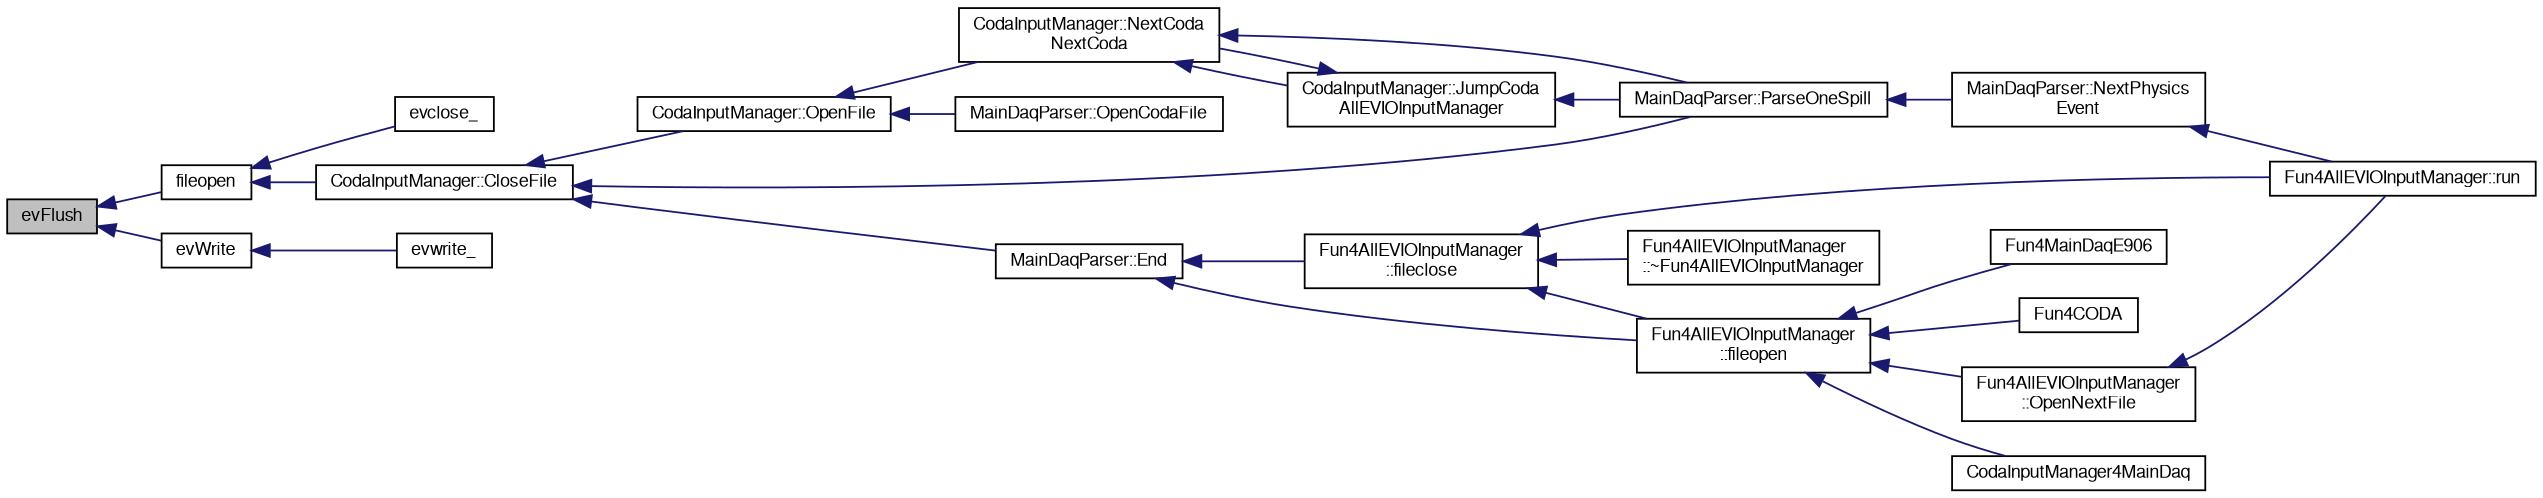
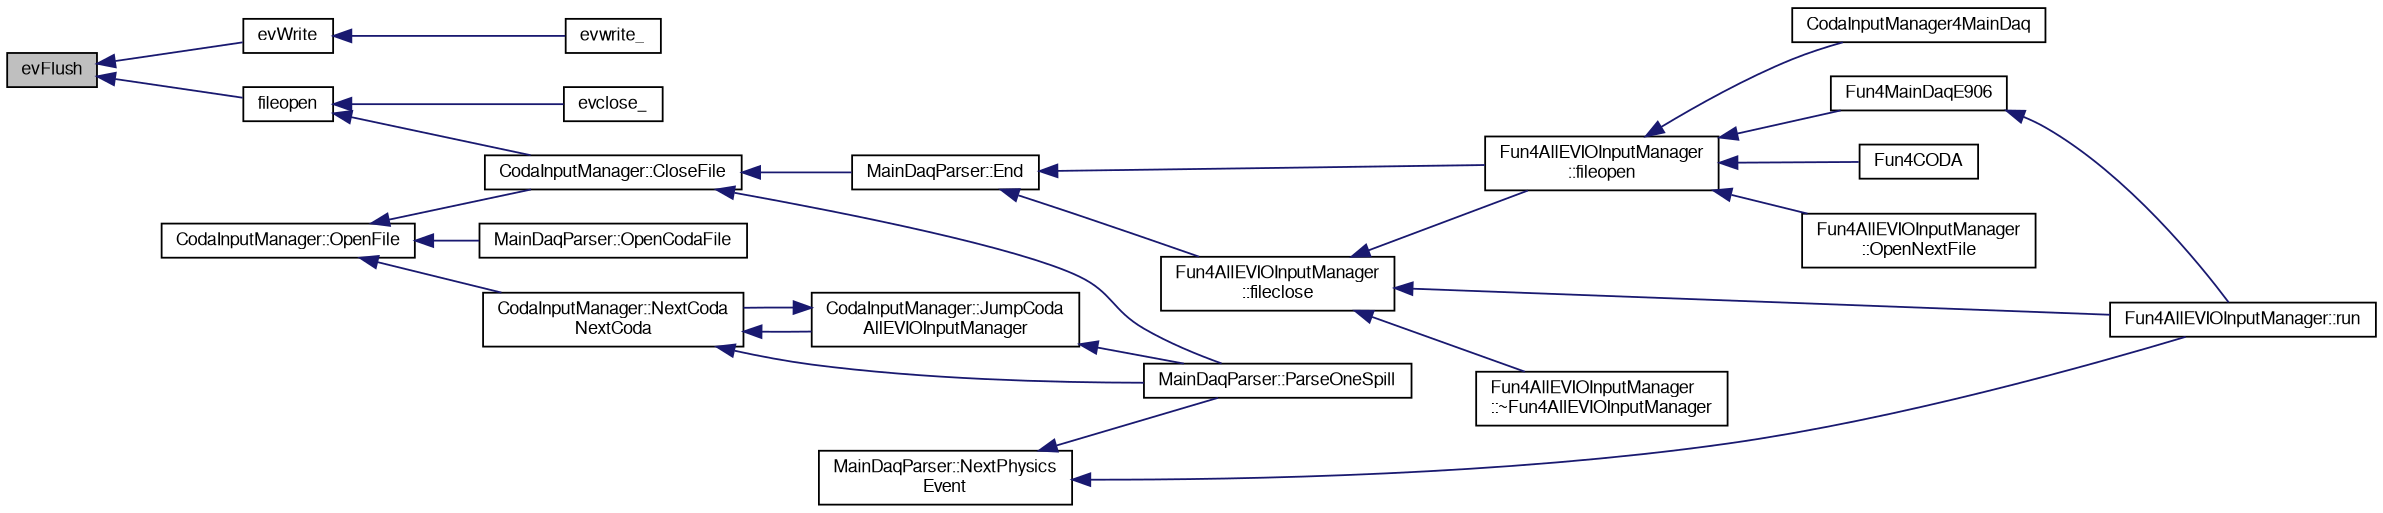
edge "MainDaqParser::NextPhysics Event" -> "MainDaqParser::ParseOneSpill": reversed
edge "CodaInputManager::OpenFile" -> "CodaInputManager::CloseFile": reversed
edge "Fun4AllEVIOInputManager::run" -> "Fun4AllEVIOInputManager ::OpenNextFile": now "Fun4AllEVIOInputManager::run" -> "Fun4MainDaqE906"
